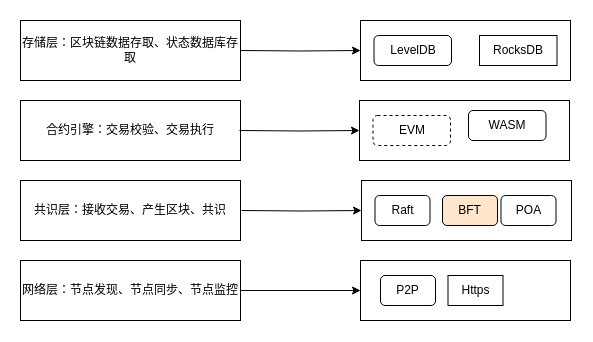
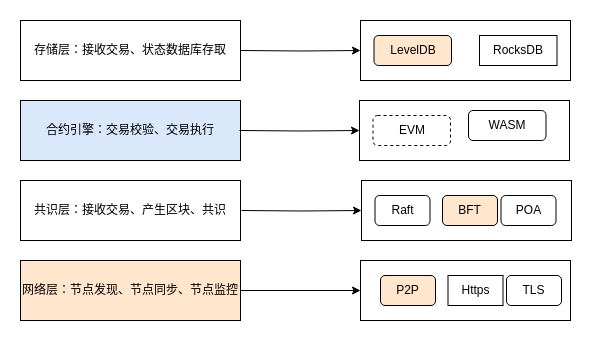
node "存储层：区块链数据存取、状态数据库存取": label "存储层：区块链数据存取、状态数据库存取" -> "存储层：接收交易、状态数据库存取"
node "LevelDB": fillcolor #ffffff -> #ffe6cc
node "合约引擎：交易校验、交易执行": fillcolor #ffffff -> #dae8fc
node "网络层：节点发现、节点同步、节点监控": fillcolor #ffffff -> #ffe6cc
node "P2P": fillcolor #ffffff -> #ffe6cc
node "TLS": added
